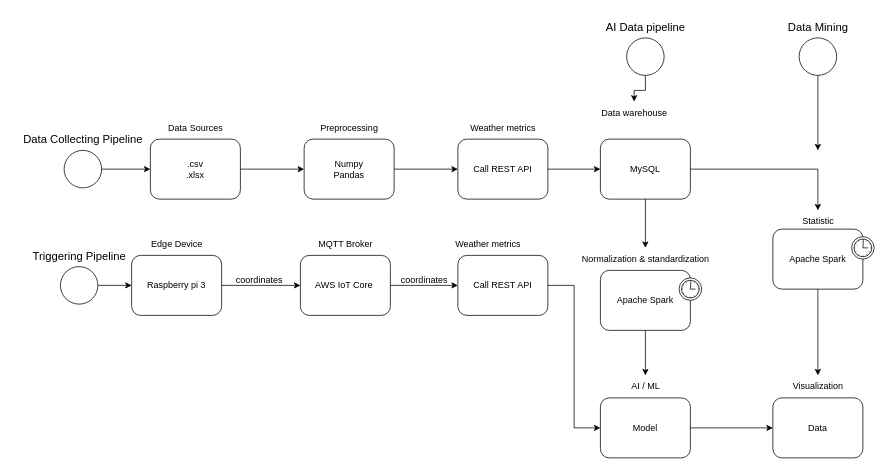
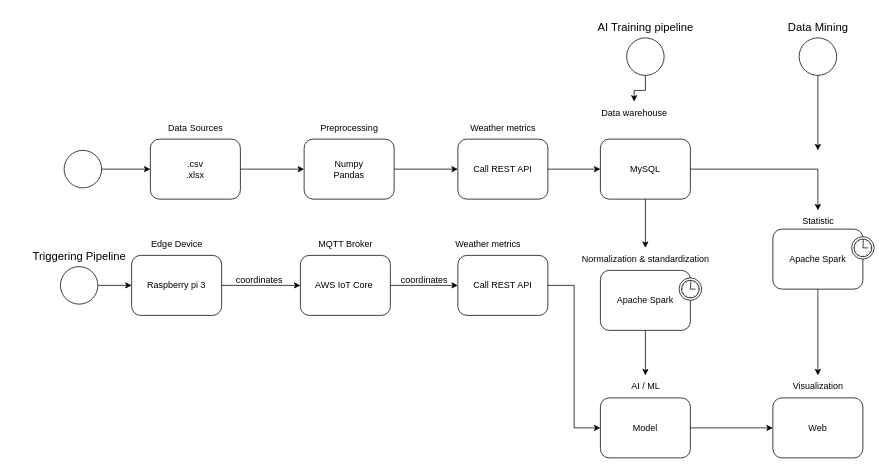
node "AI Data pipeline": label "AI Data pipeline" -> "AI Training pipeline"
node "Data Collecting Pipeline": removed
node "Data": label "Data" -> "Web"
